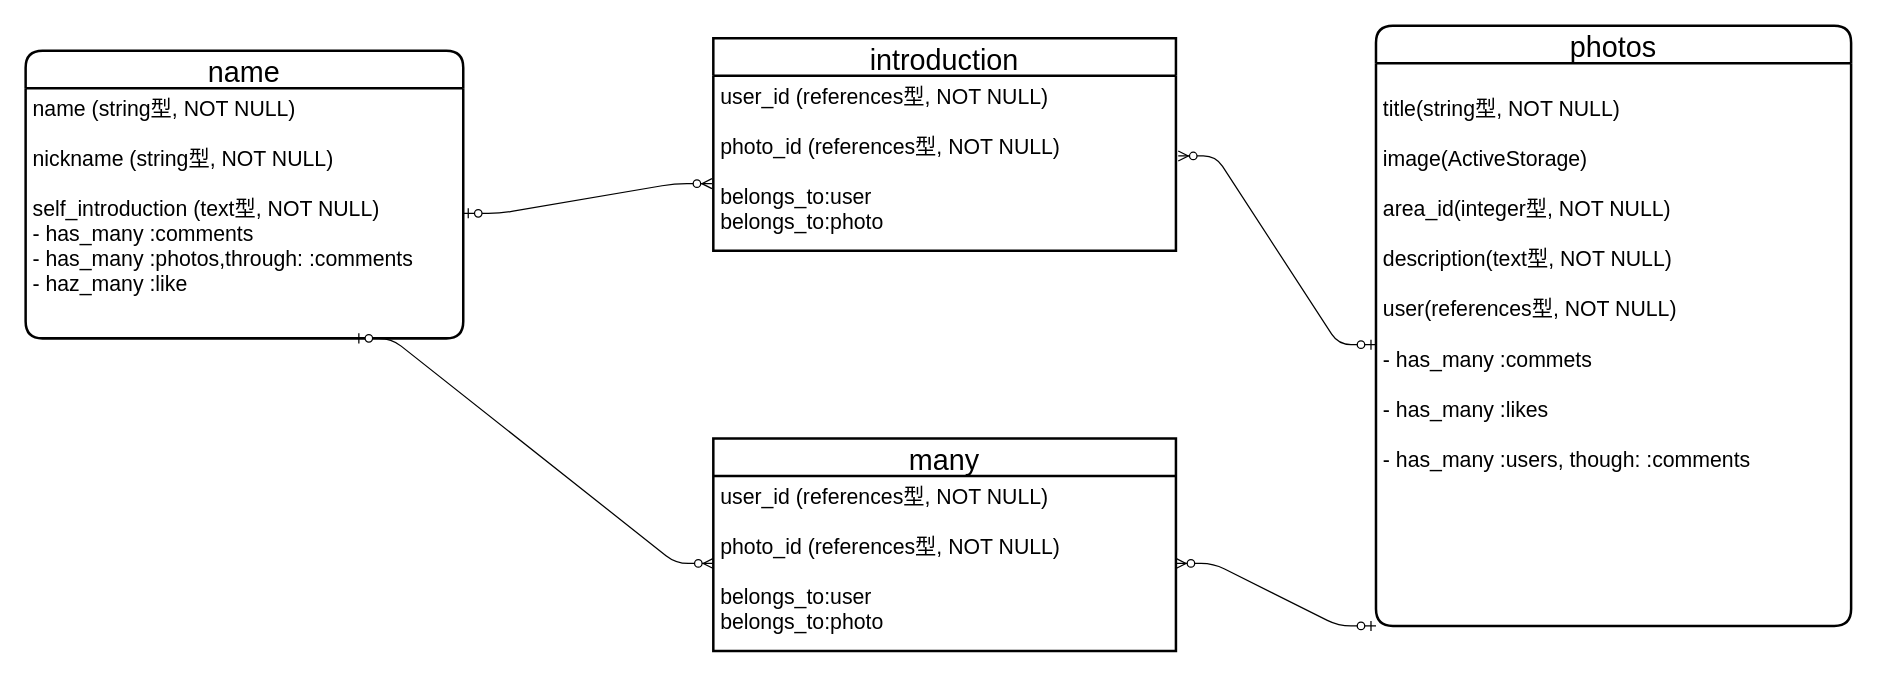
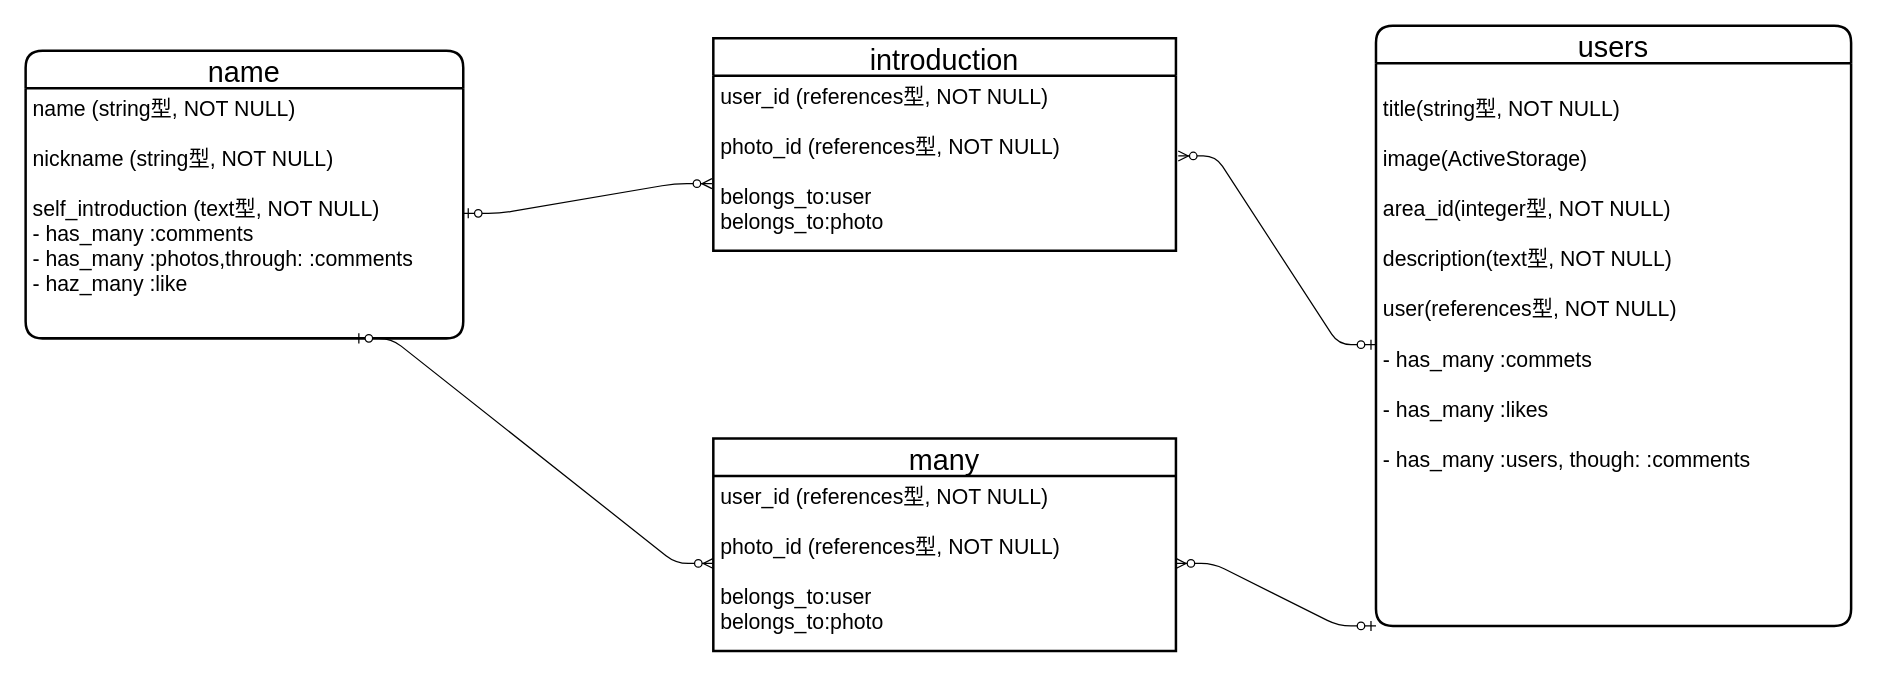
node "photos": label "photos" -> "users"
